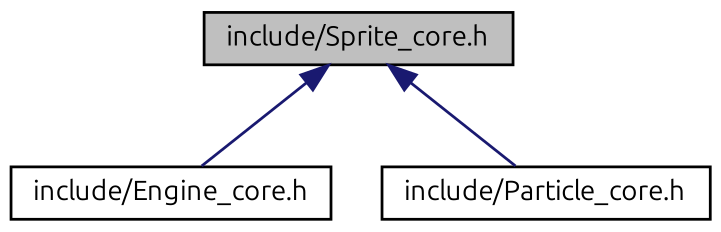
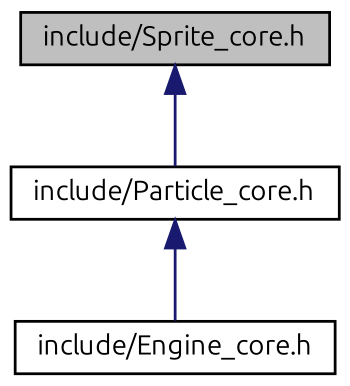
edge "include/Engine_core.h" -> "include/Sprite_core.h": now "include/Engine_core.h" -> "include/Particle_core.h"
